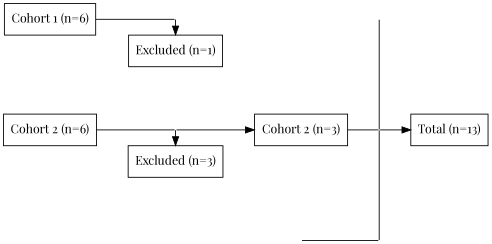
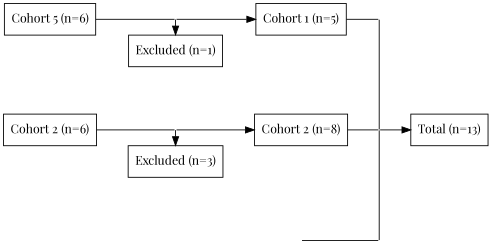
node "Cohort 1 (n=6)": label "Cohort 1 (n=6)" -> "Cohort 5 (n=6)"
node "Cohort 1 (n=5)": added
node "Cohort 2 (n=3)": label "Cohort 2 (n=3)" -> "Cohort 2 (n=8)"
